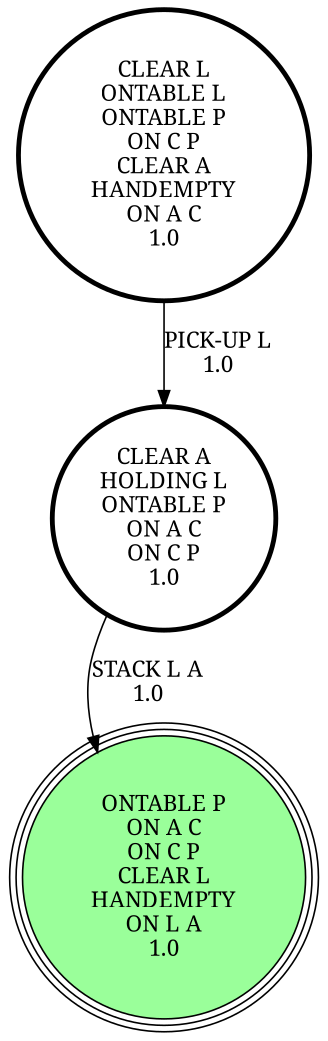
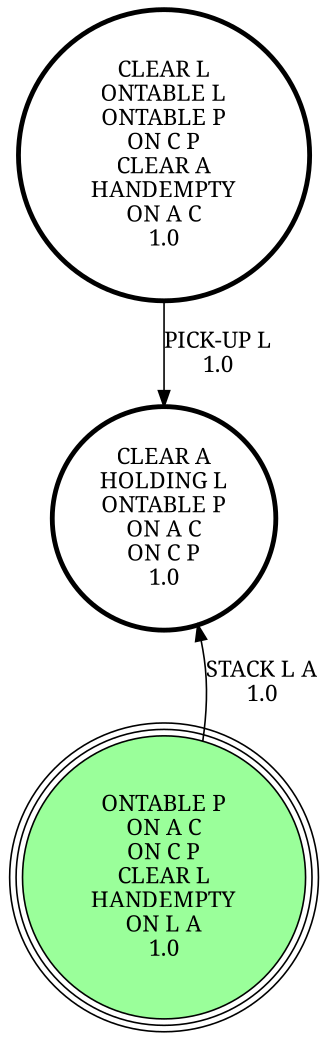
edge "CLEAR A HOLDING L ONTABLE P ON A C ON C P 1.0" -> "ONTABLE P ON A C ON C P CLEAR L HANDEMPTY ON L A 1.0": reversed
